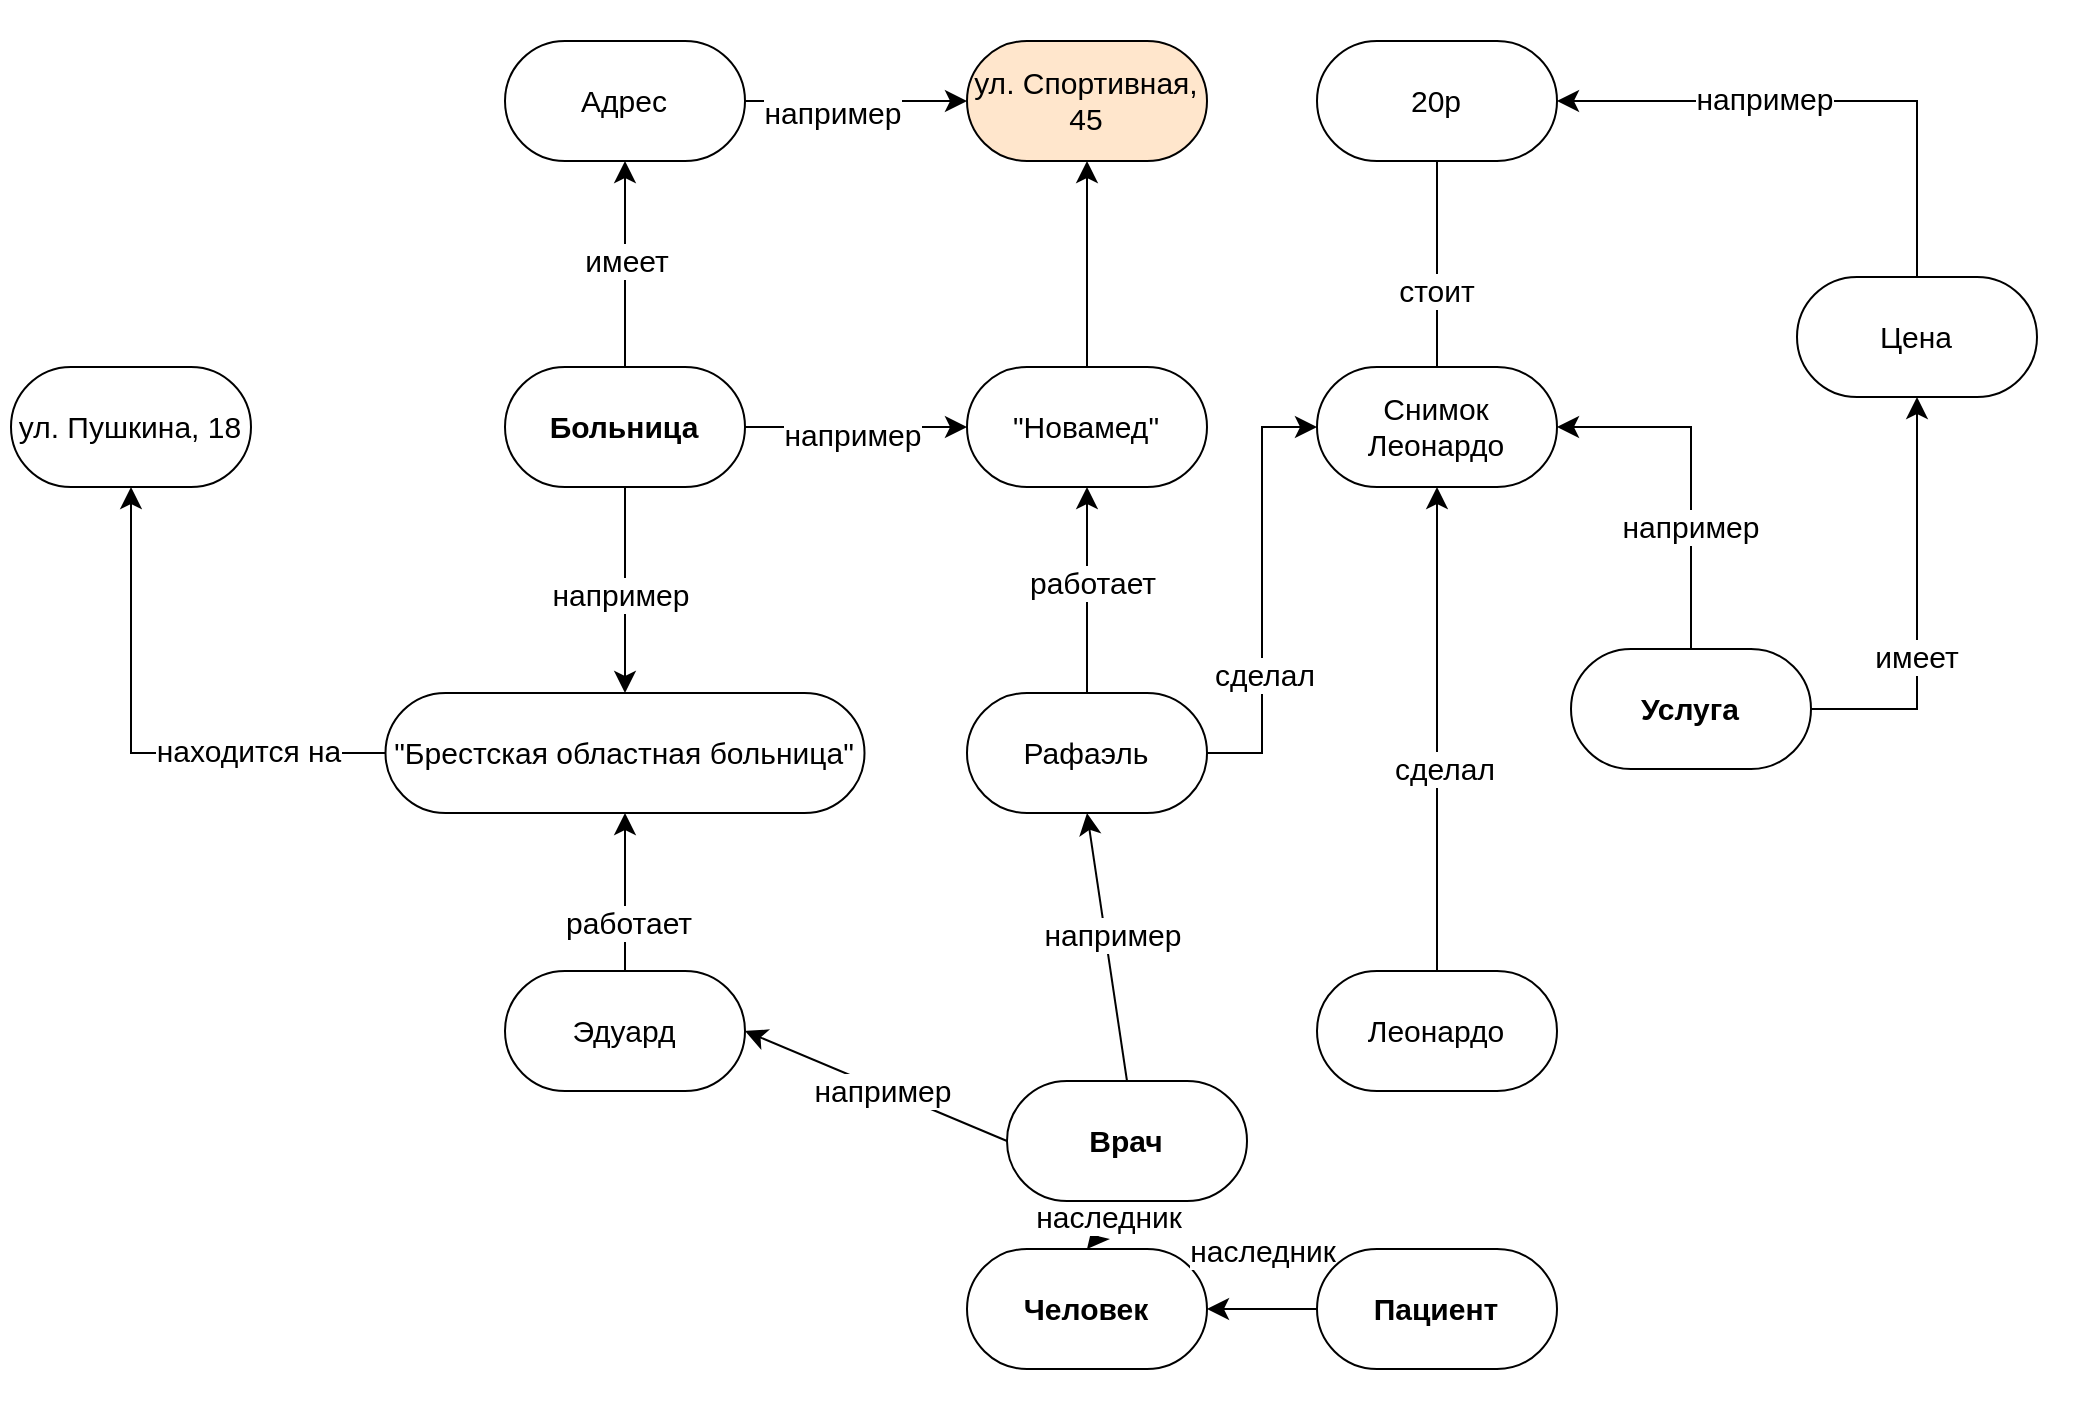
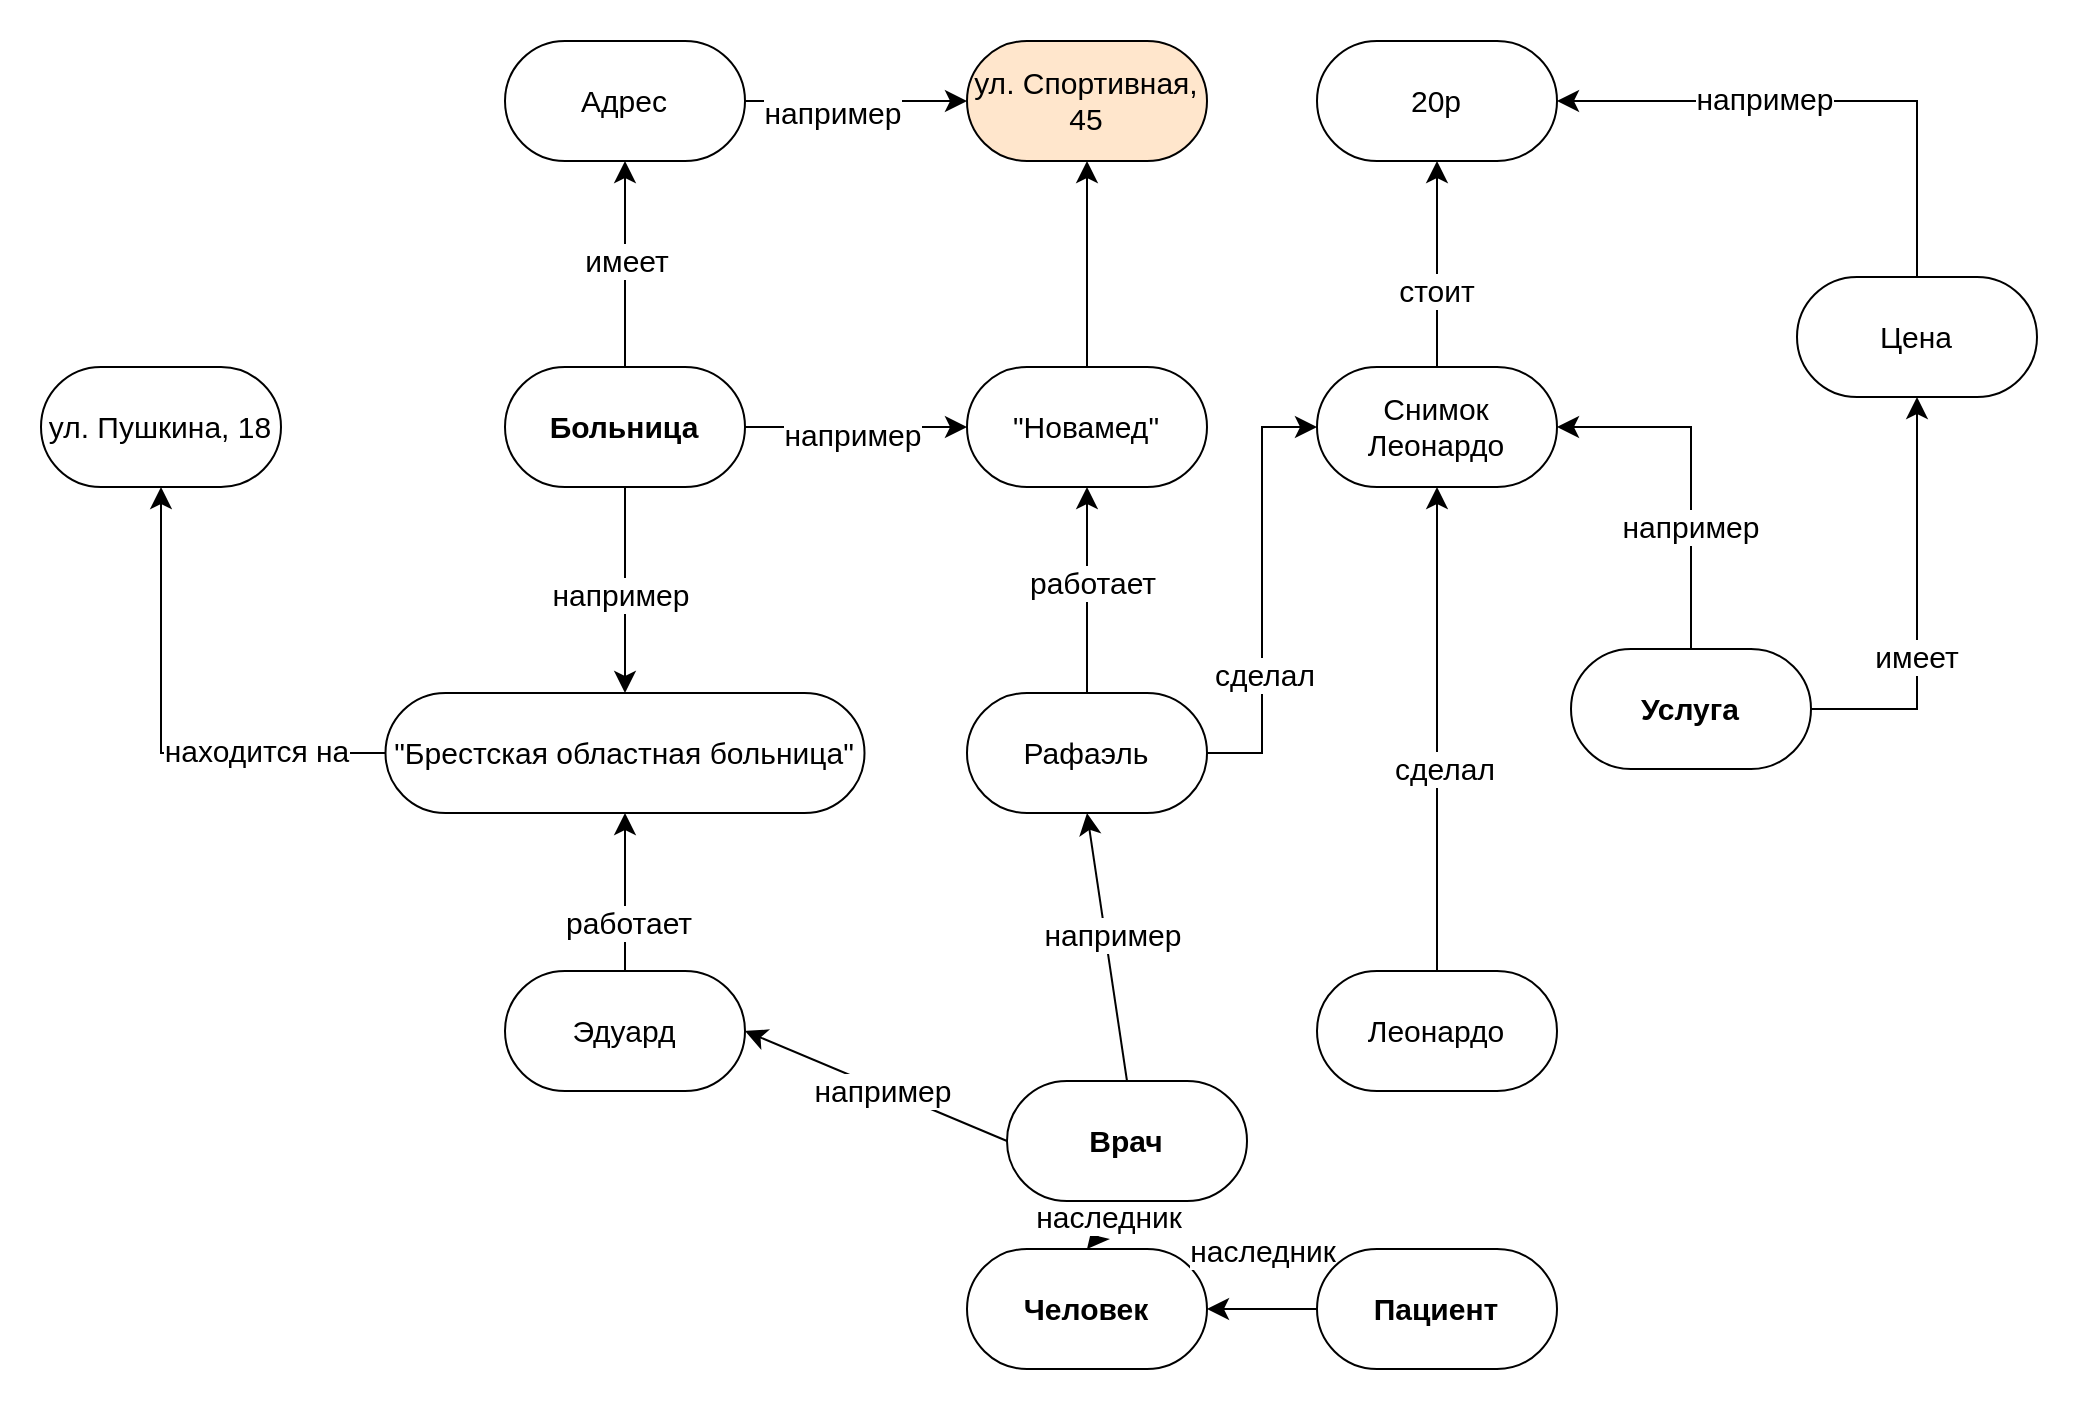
edge "20р" -- "Снимок Леонардо": arrowhead none -> classic
node "ул. Пушкина, 18": moved (131, 427) -> (161, 427)
